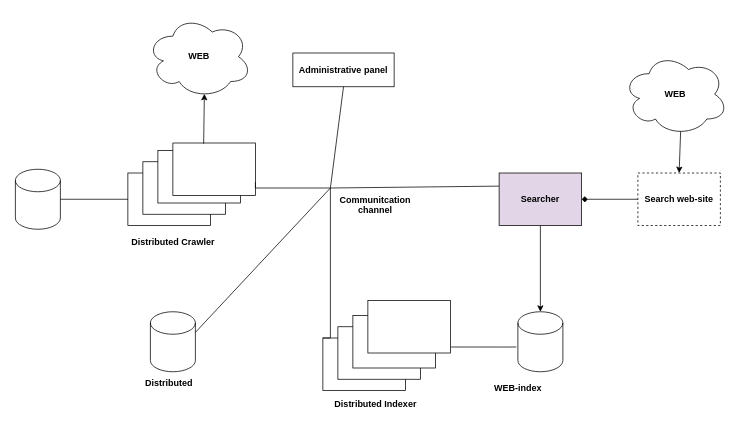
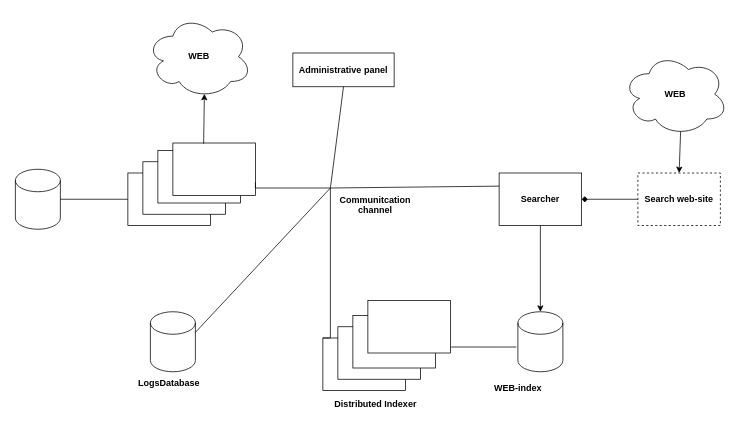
node "Searcher": fillcolor #e1d5e7 -> #ffffff
node "Distributed Crawler": removed
node "Distributed": label "Distributed" -> "LogsDatabase"
